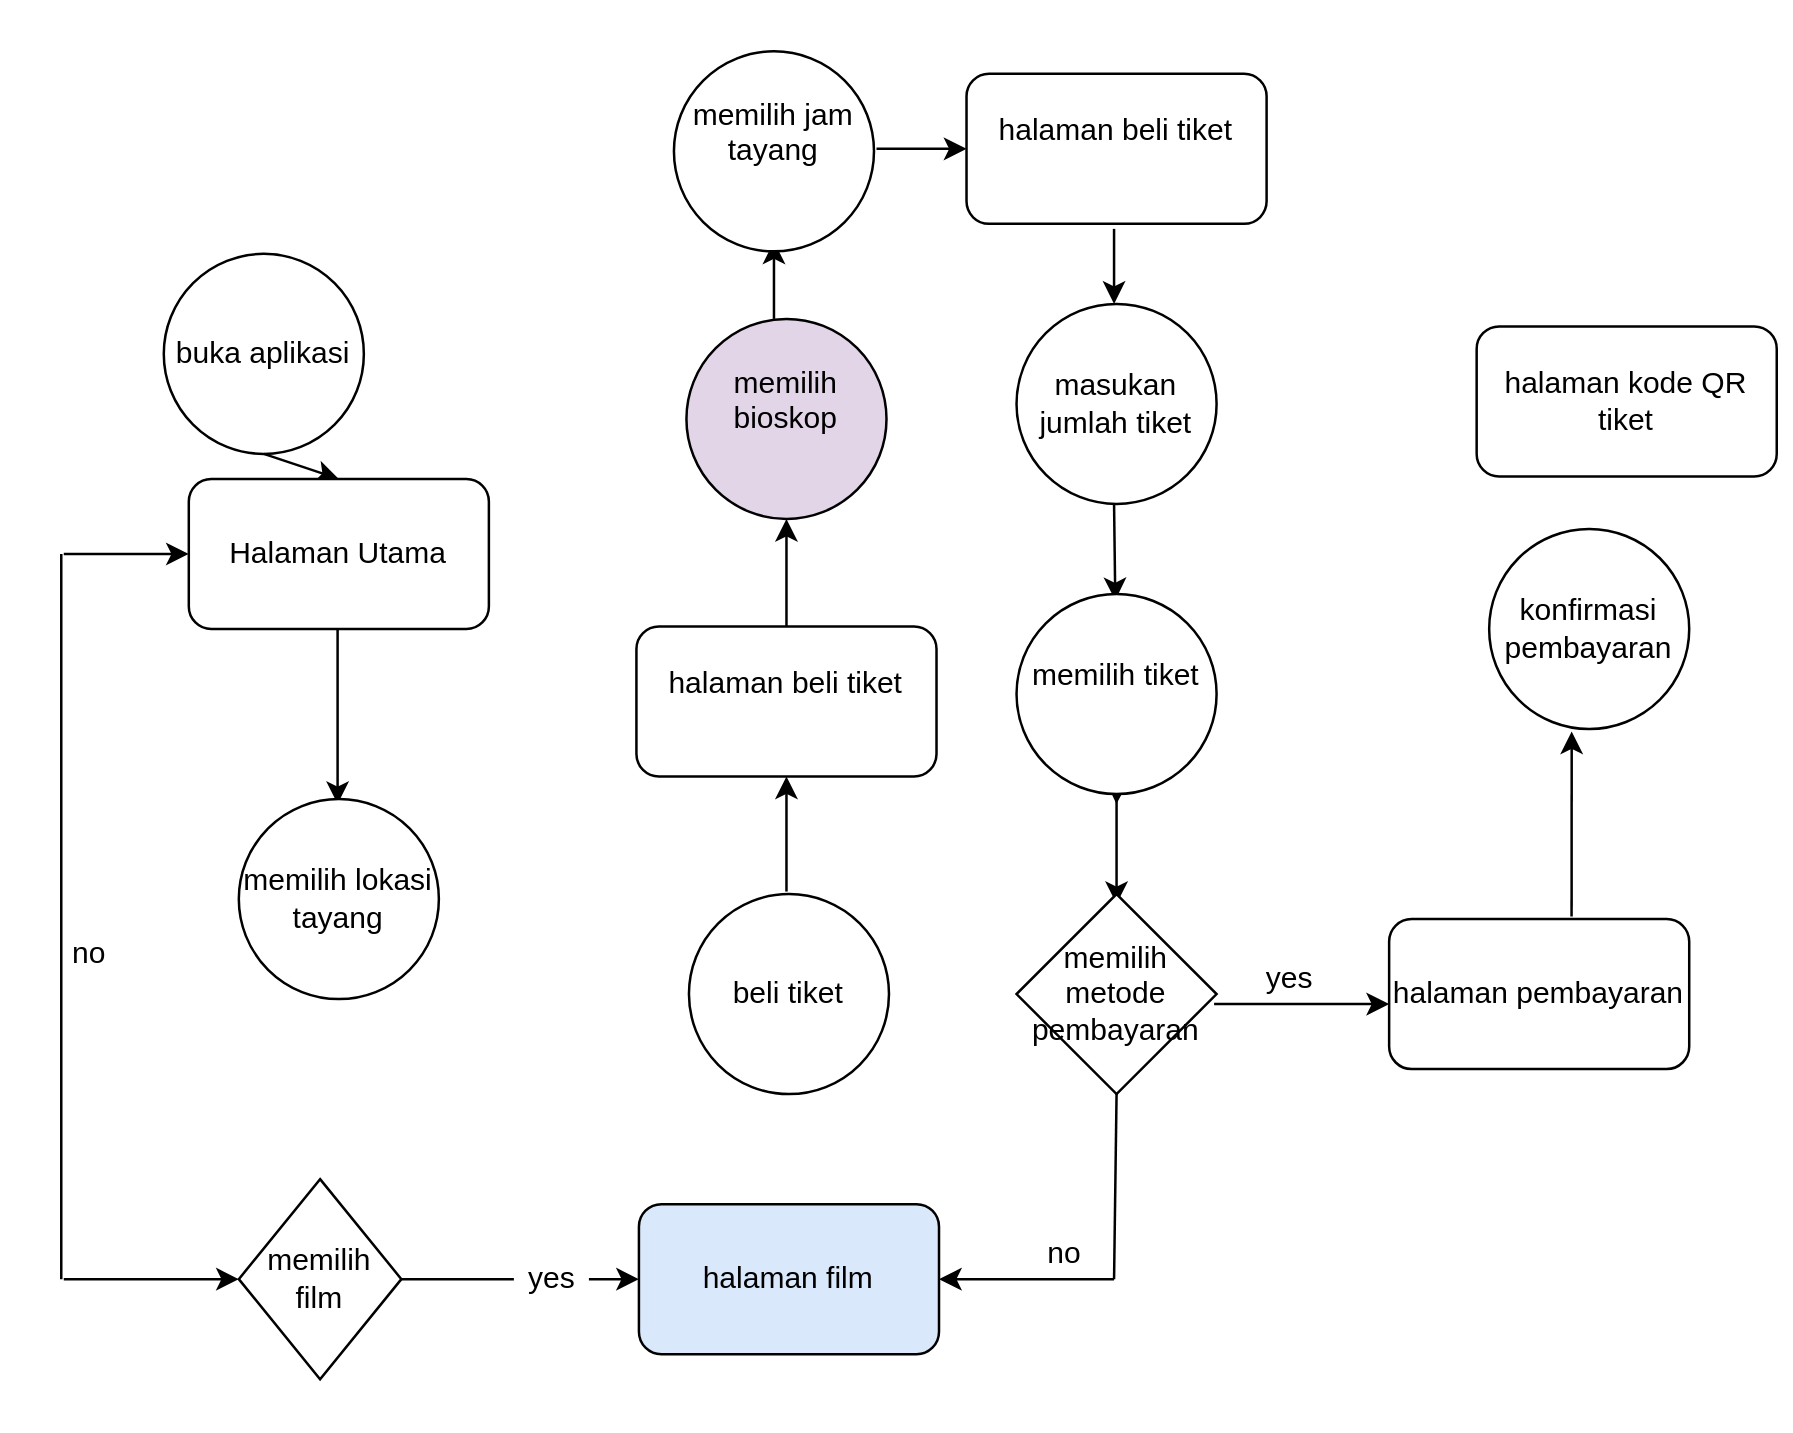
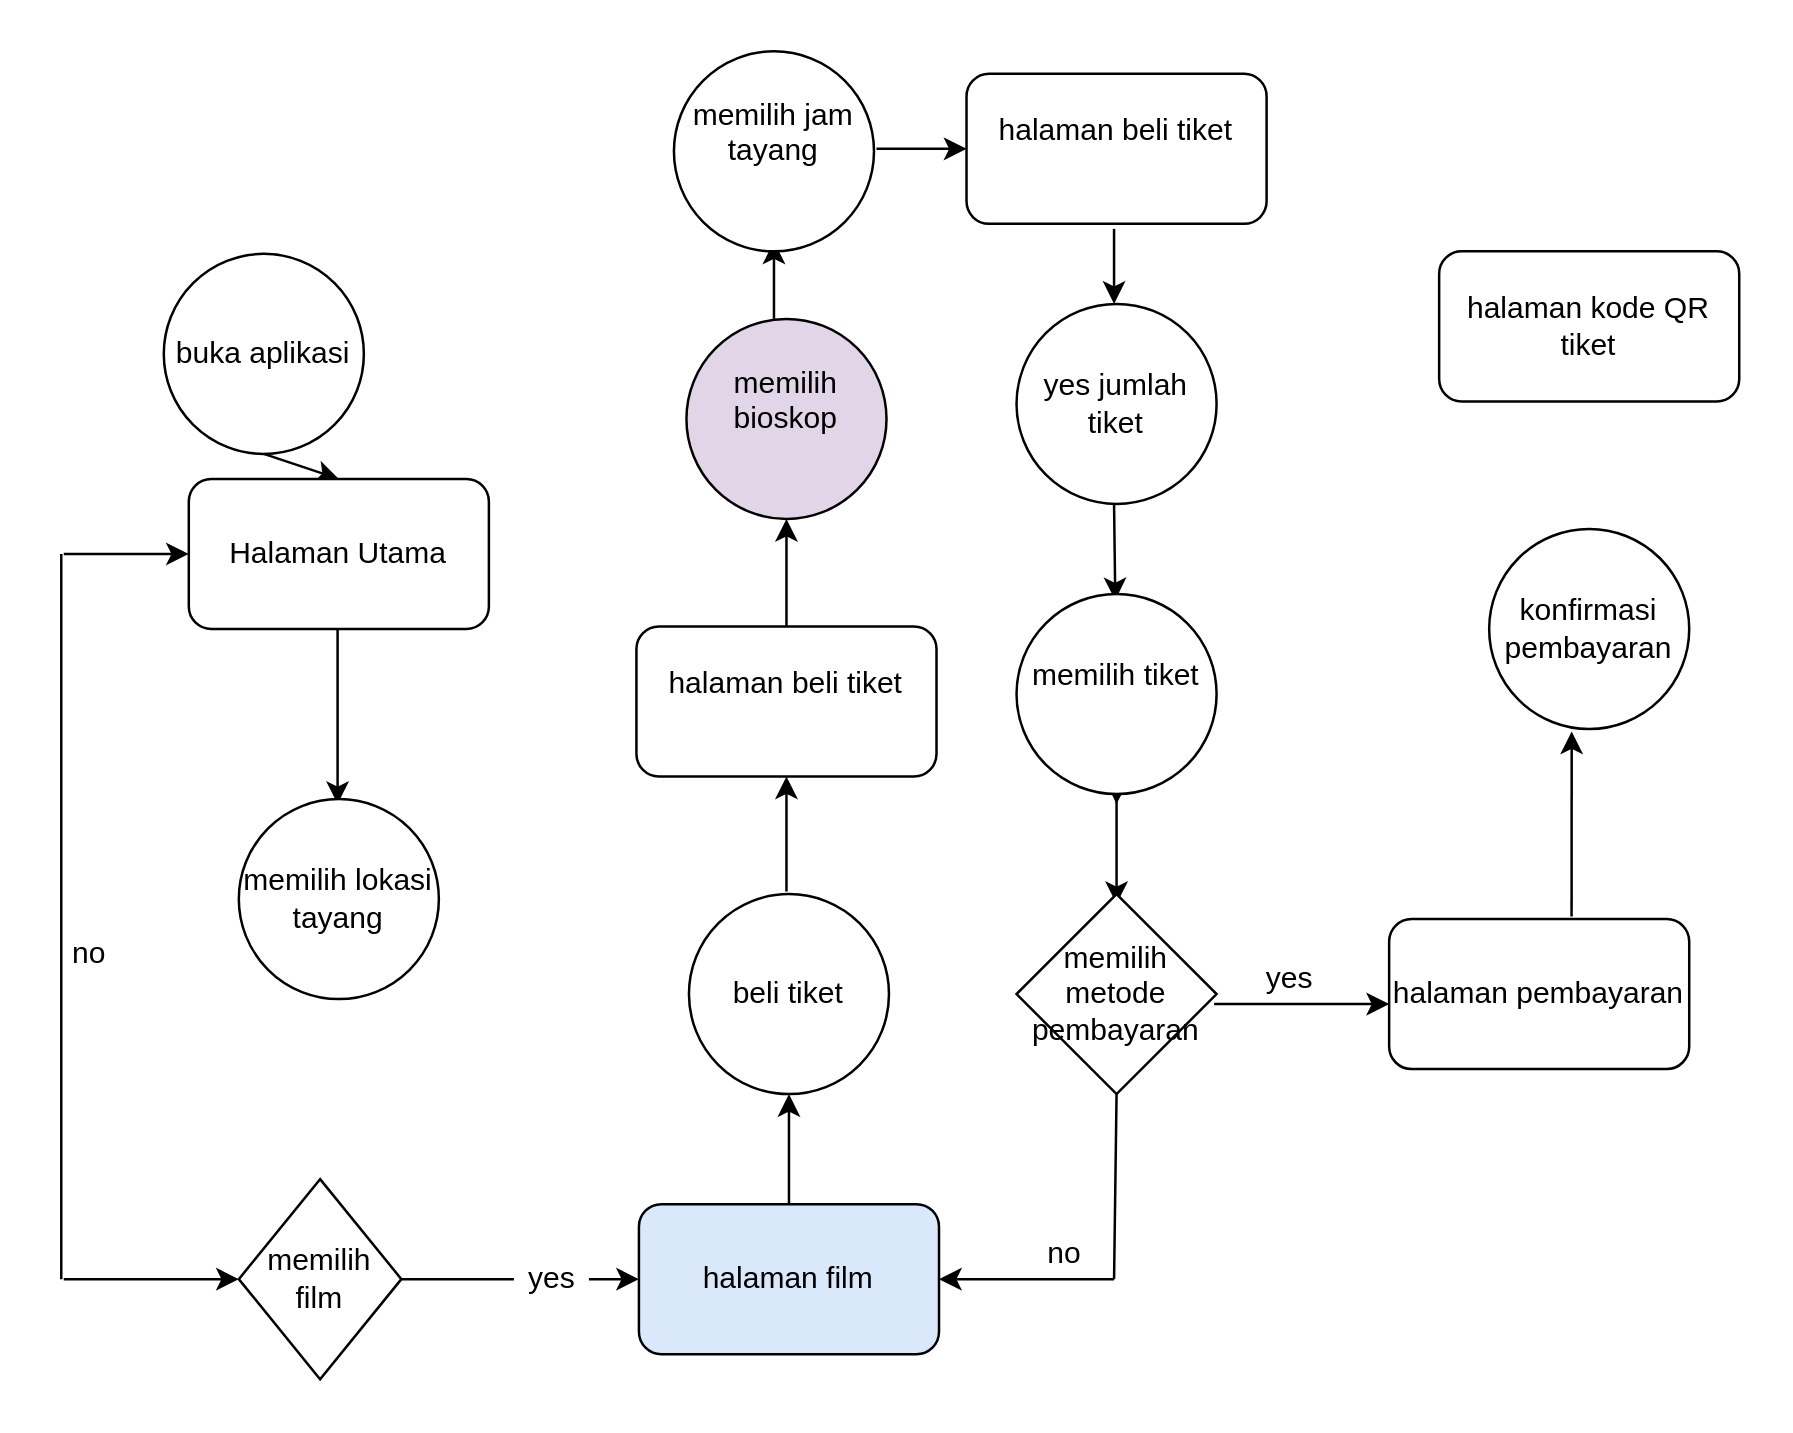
node "halaman kode QR tiket": moved (1626, 401) -> (1589, 326)
node "masukan jumlah tiket": label "masukan jumlah tiket" -> "yes jumlah tiket"
edge "halaman film" -> "beli tiket": added
